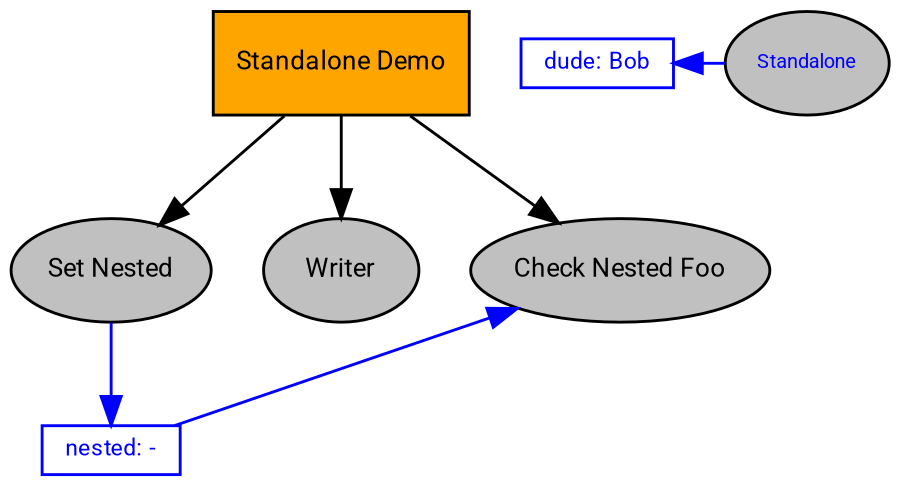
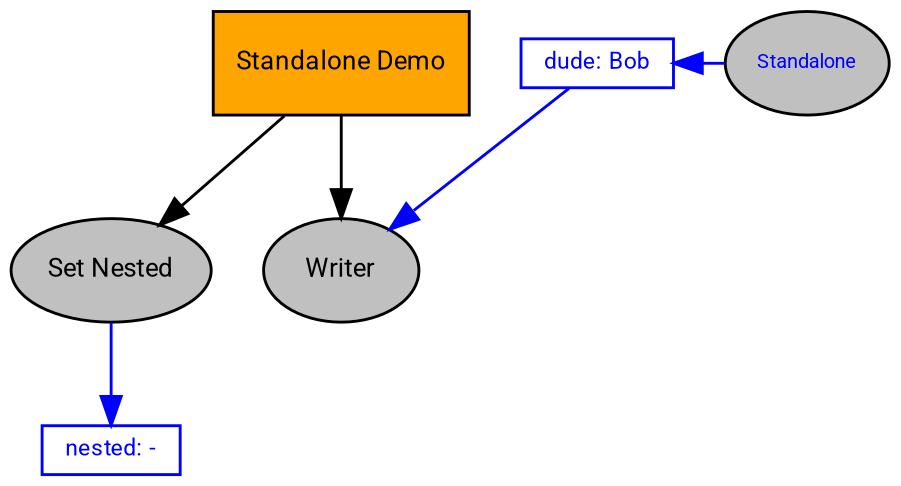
edge "dude: Bob" -> "Writer": added
node "Check Nested Foo": removed
